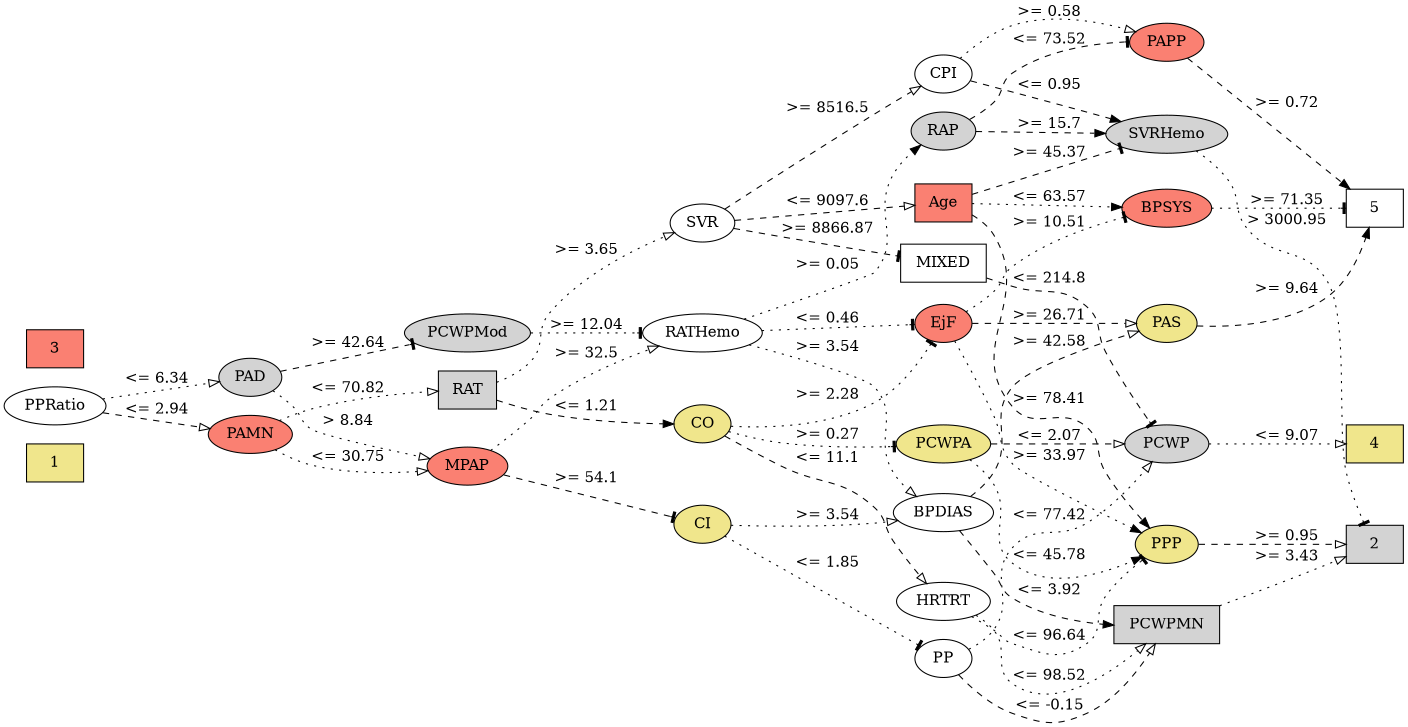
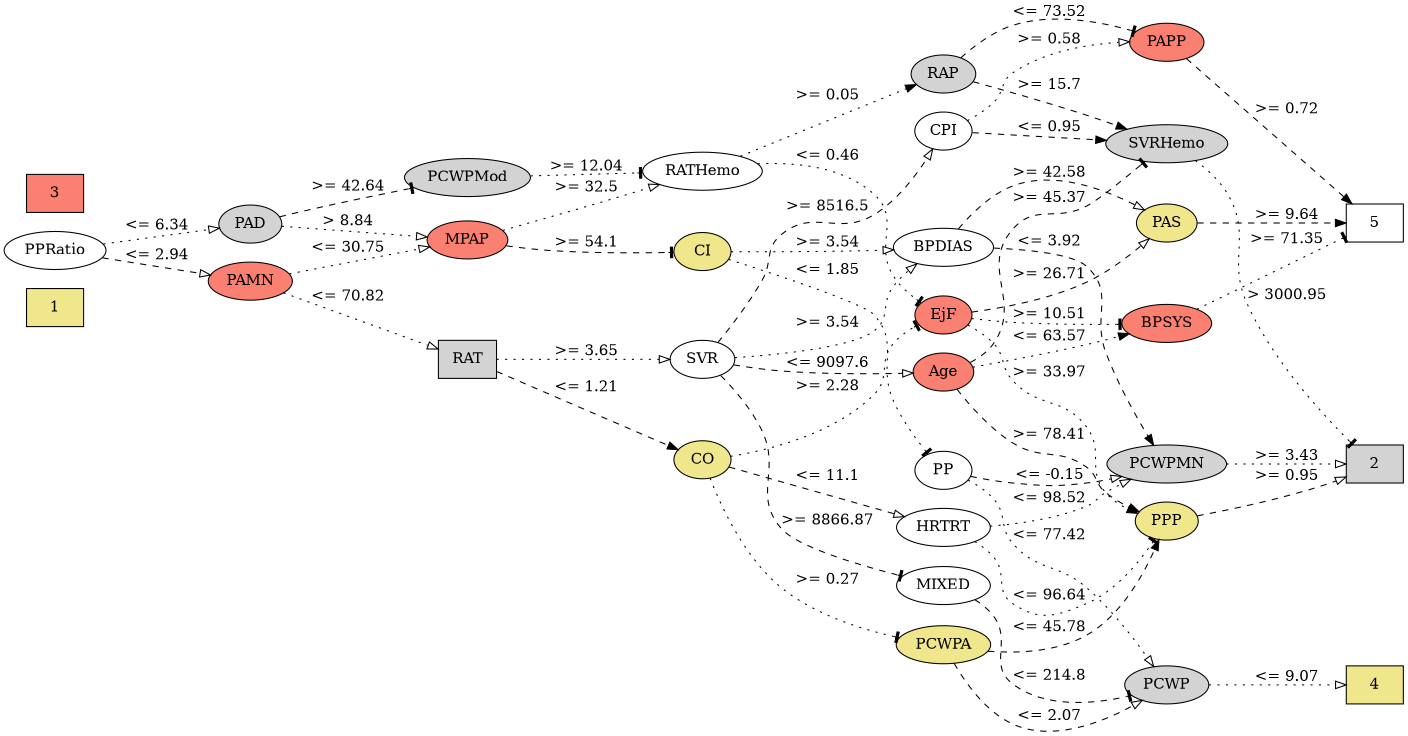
node "Age": shape box -> ellipse
node "MIXED": shape box -> ellipse
edge "RATHemo" -> "BPDIAS": now "SVR" -> "BPDIAS"
edge "PCWPA" -> "PPP": style dotted -> dashed
node "PCWPMN": shape box -> ellipse
